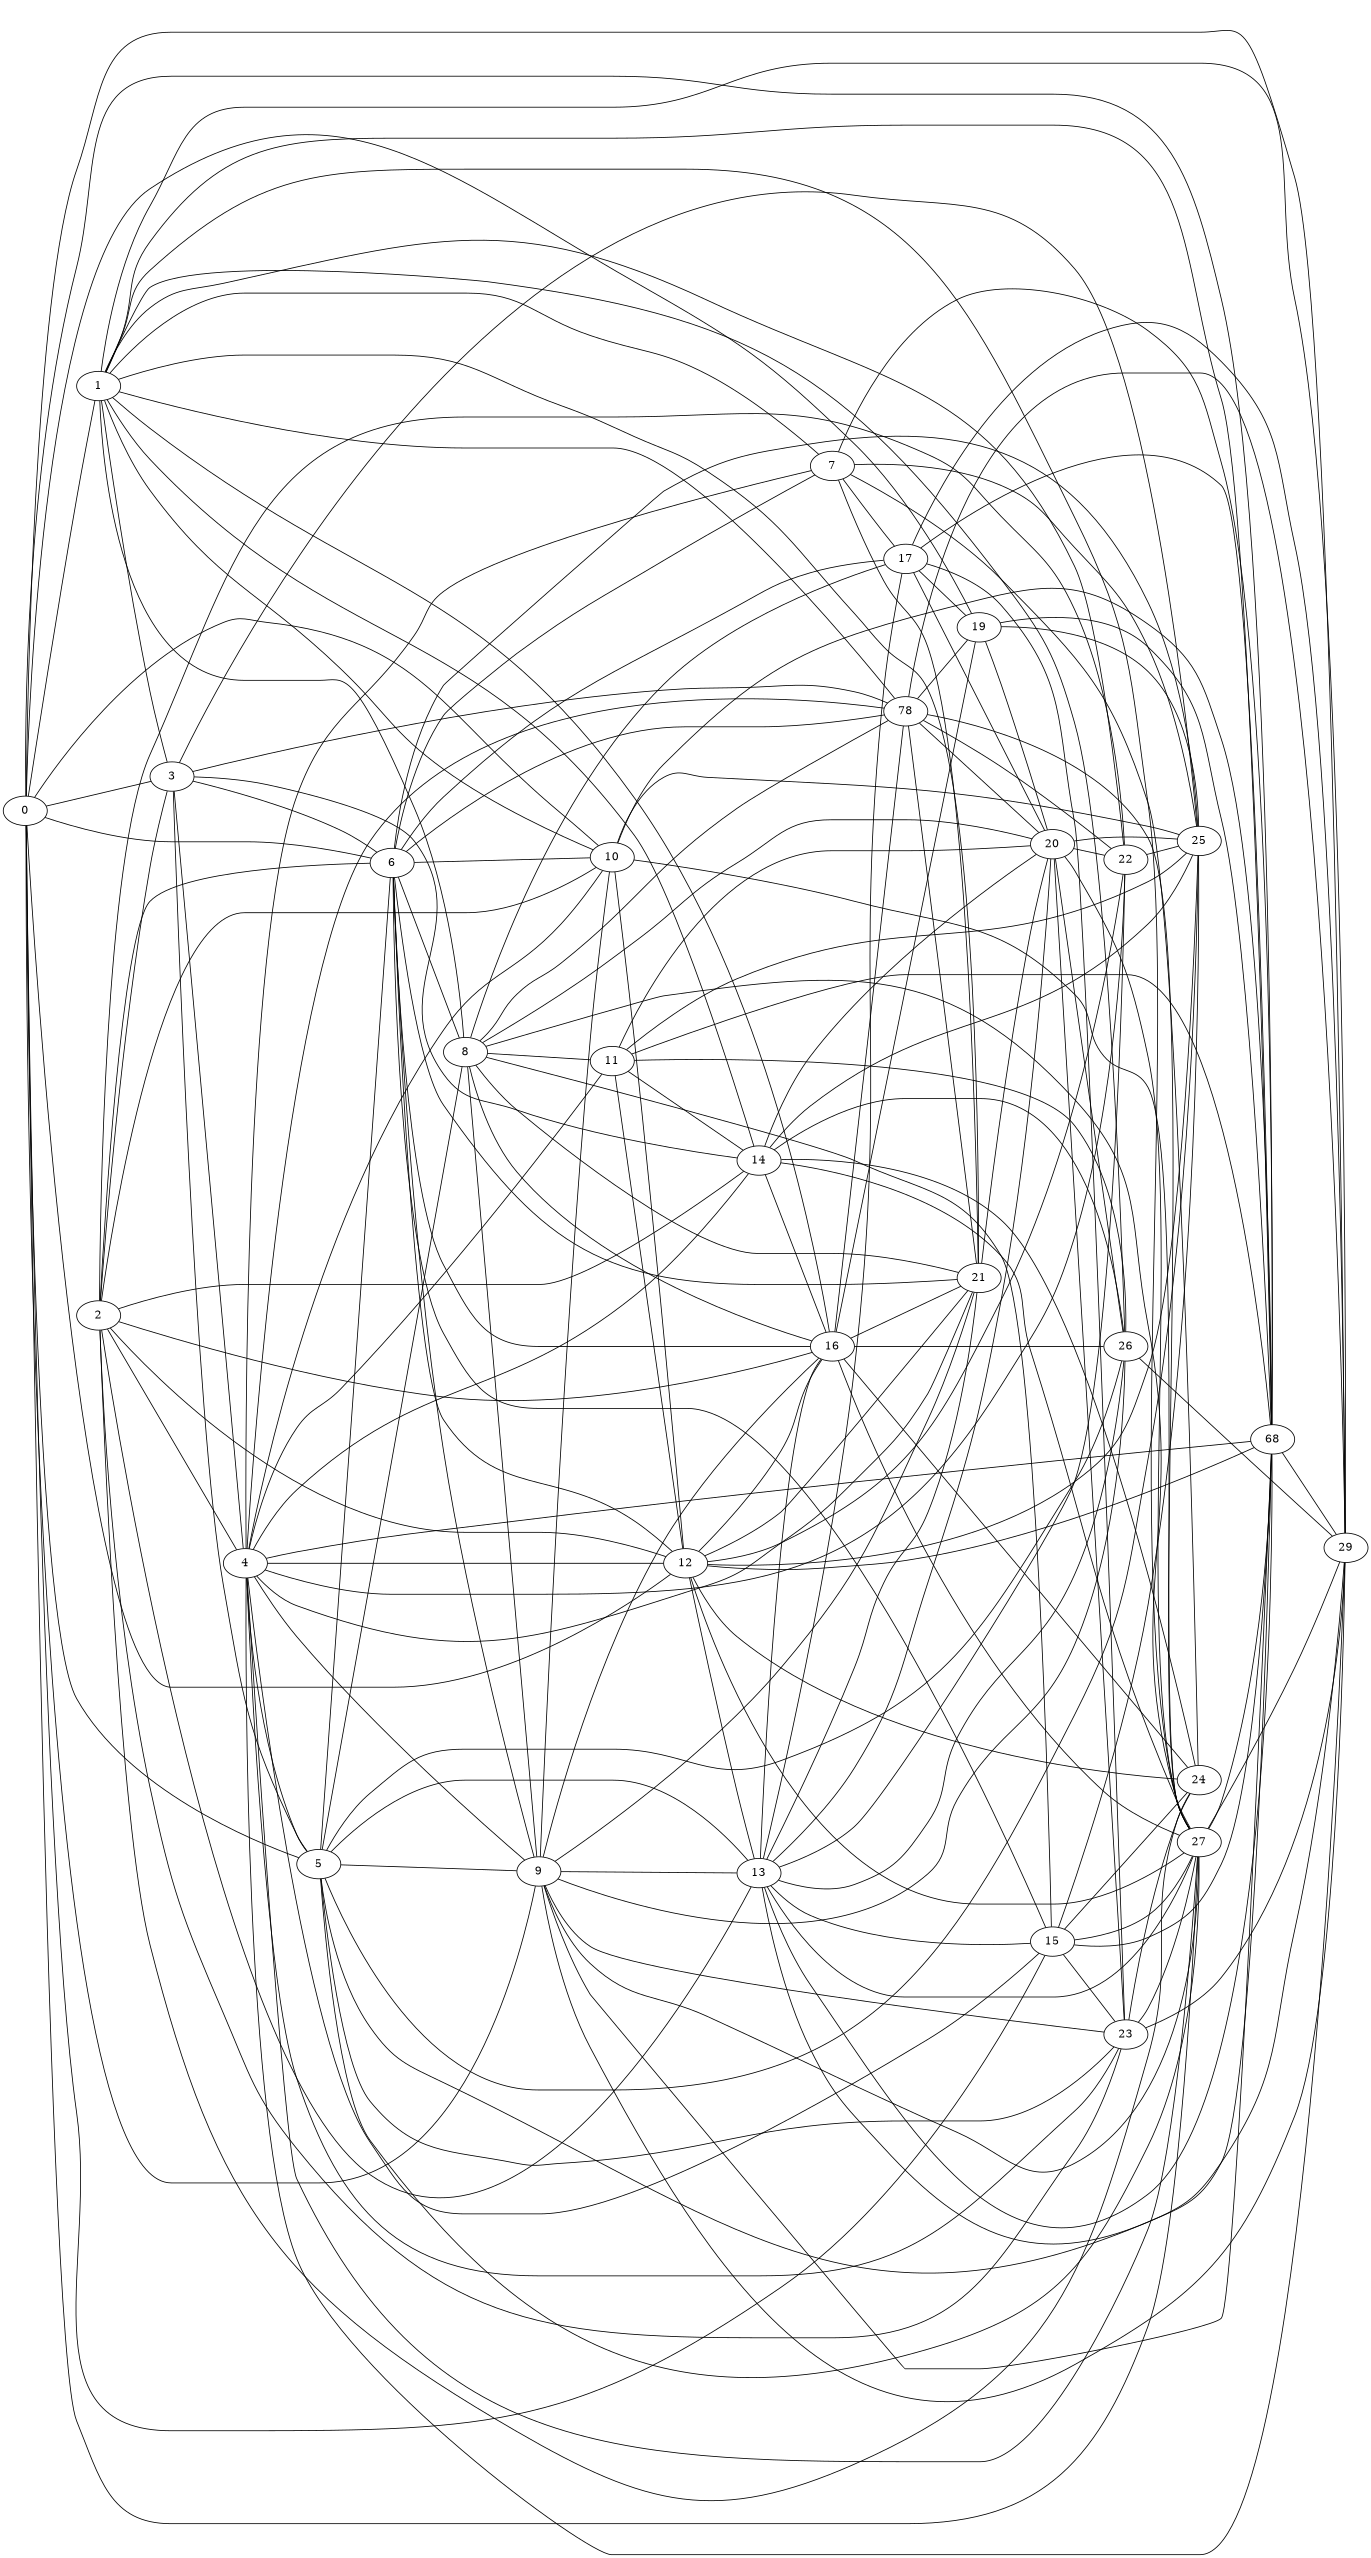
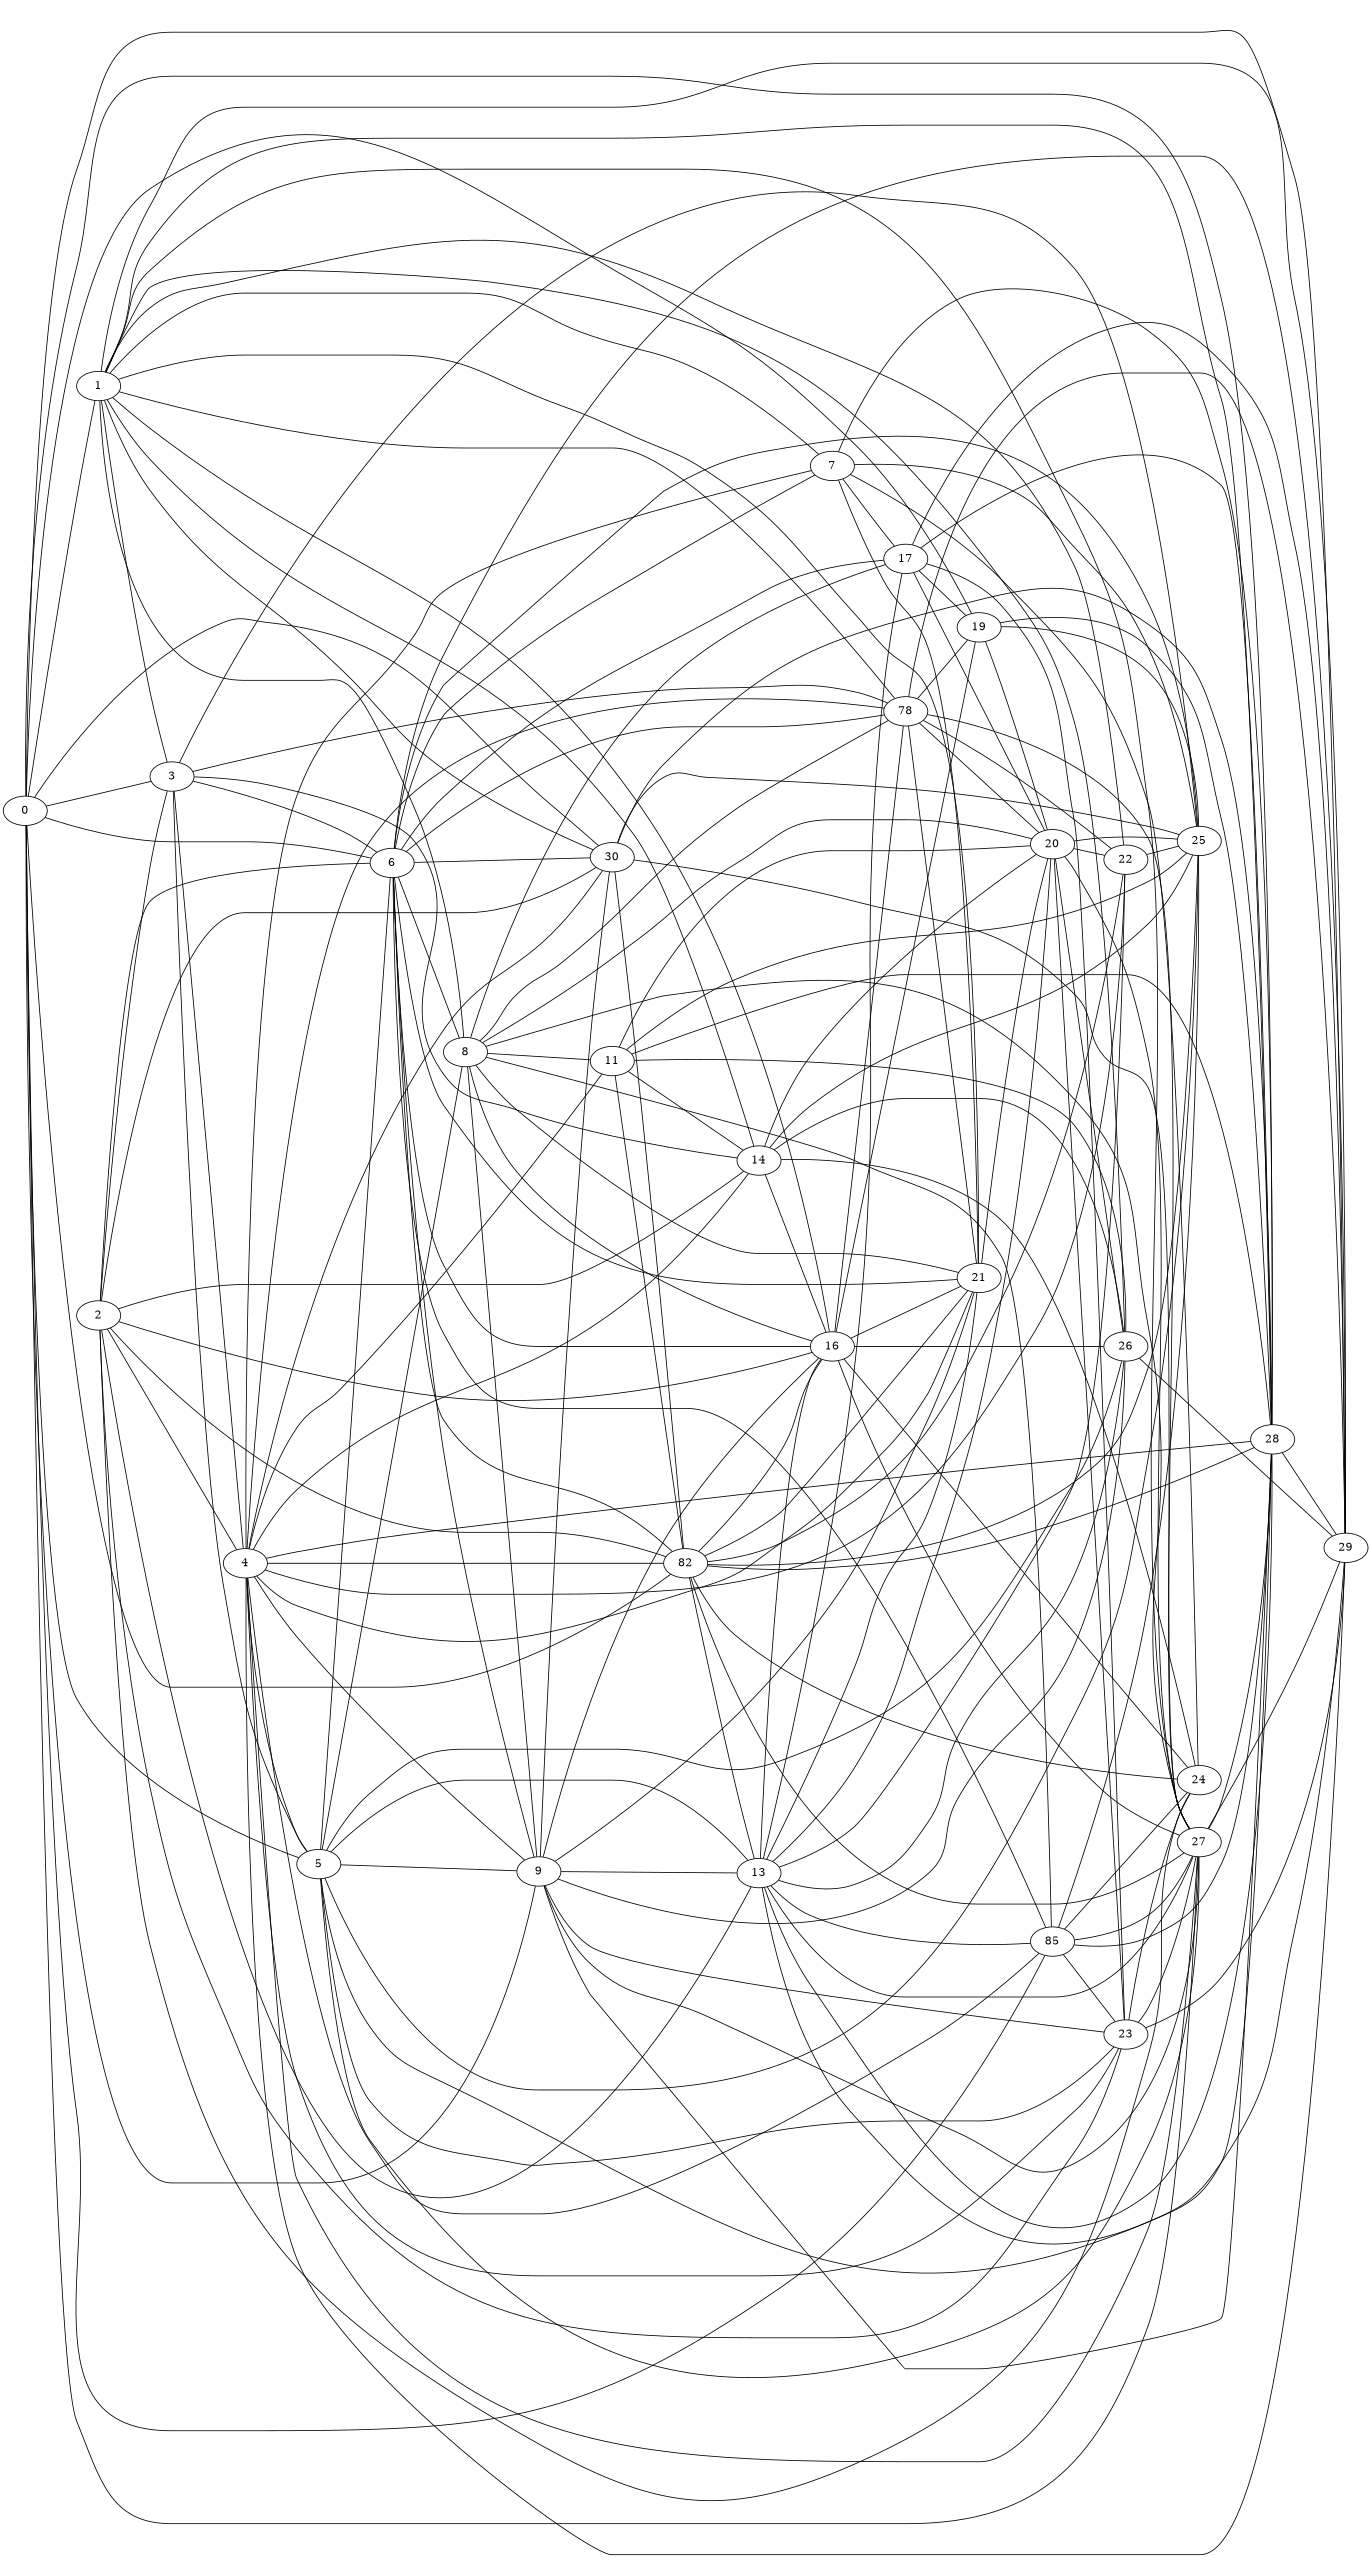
edge "22" -- "2": removed
node "10": label "10" -> "30"
edge "14" -- "27": removed
node "68": label "68" -> "28"
node "12": label "12" -> "82"
node "15": label "15" -> "85"
edge "29" -- "9": now "29" -- "6"
